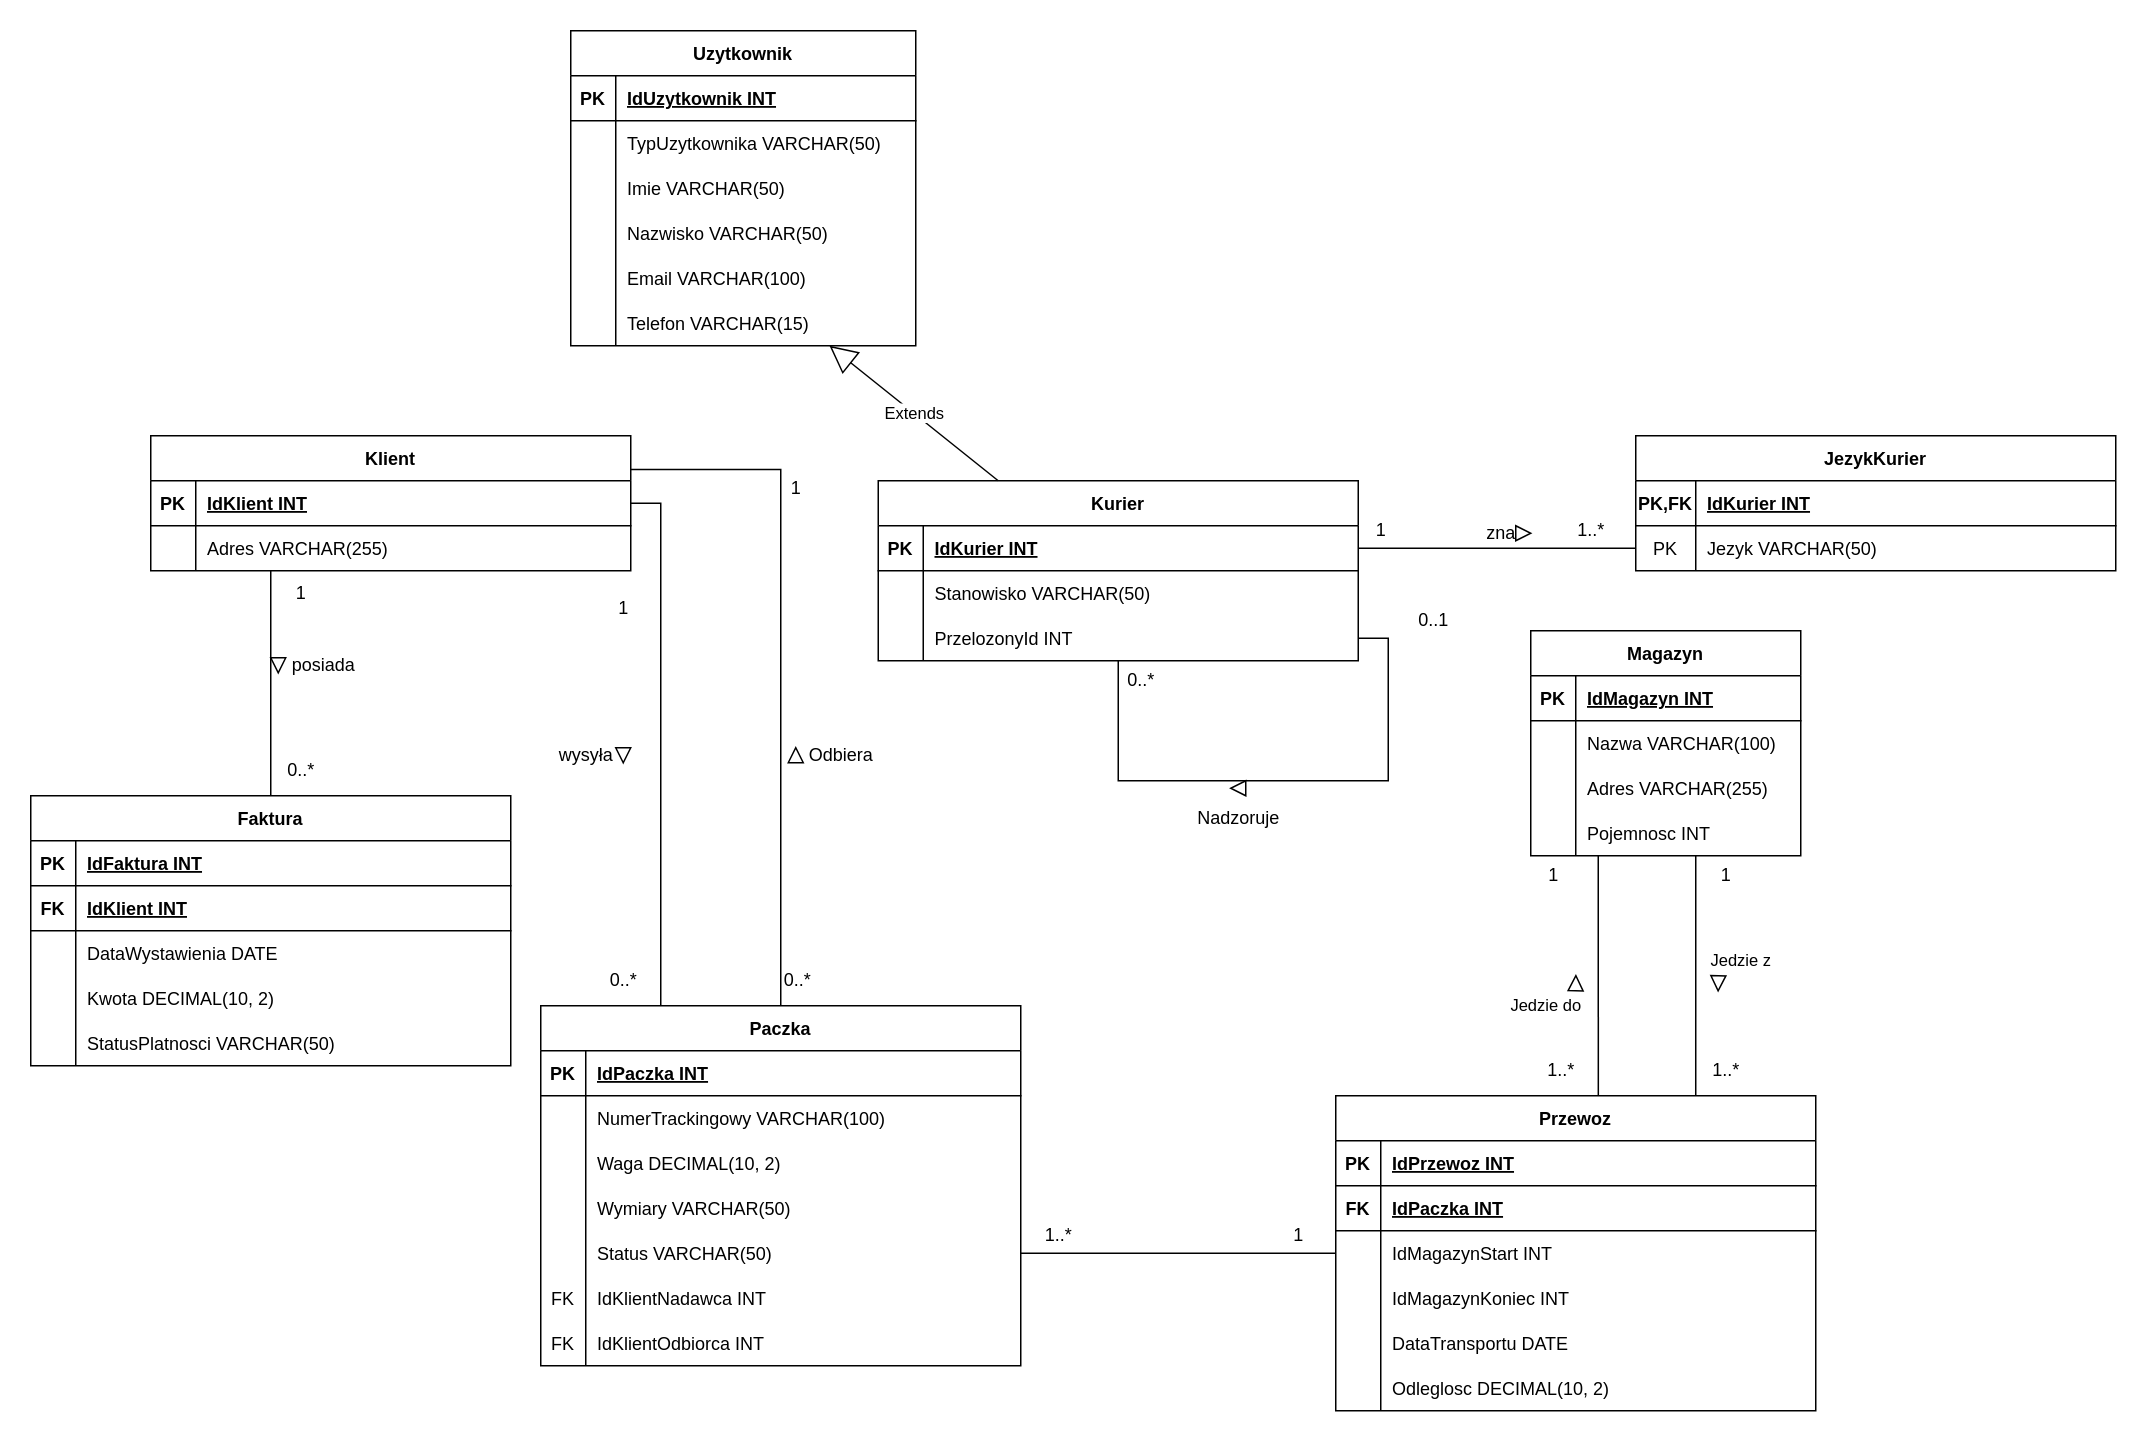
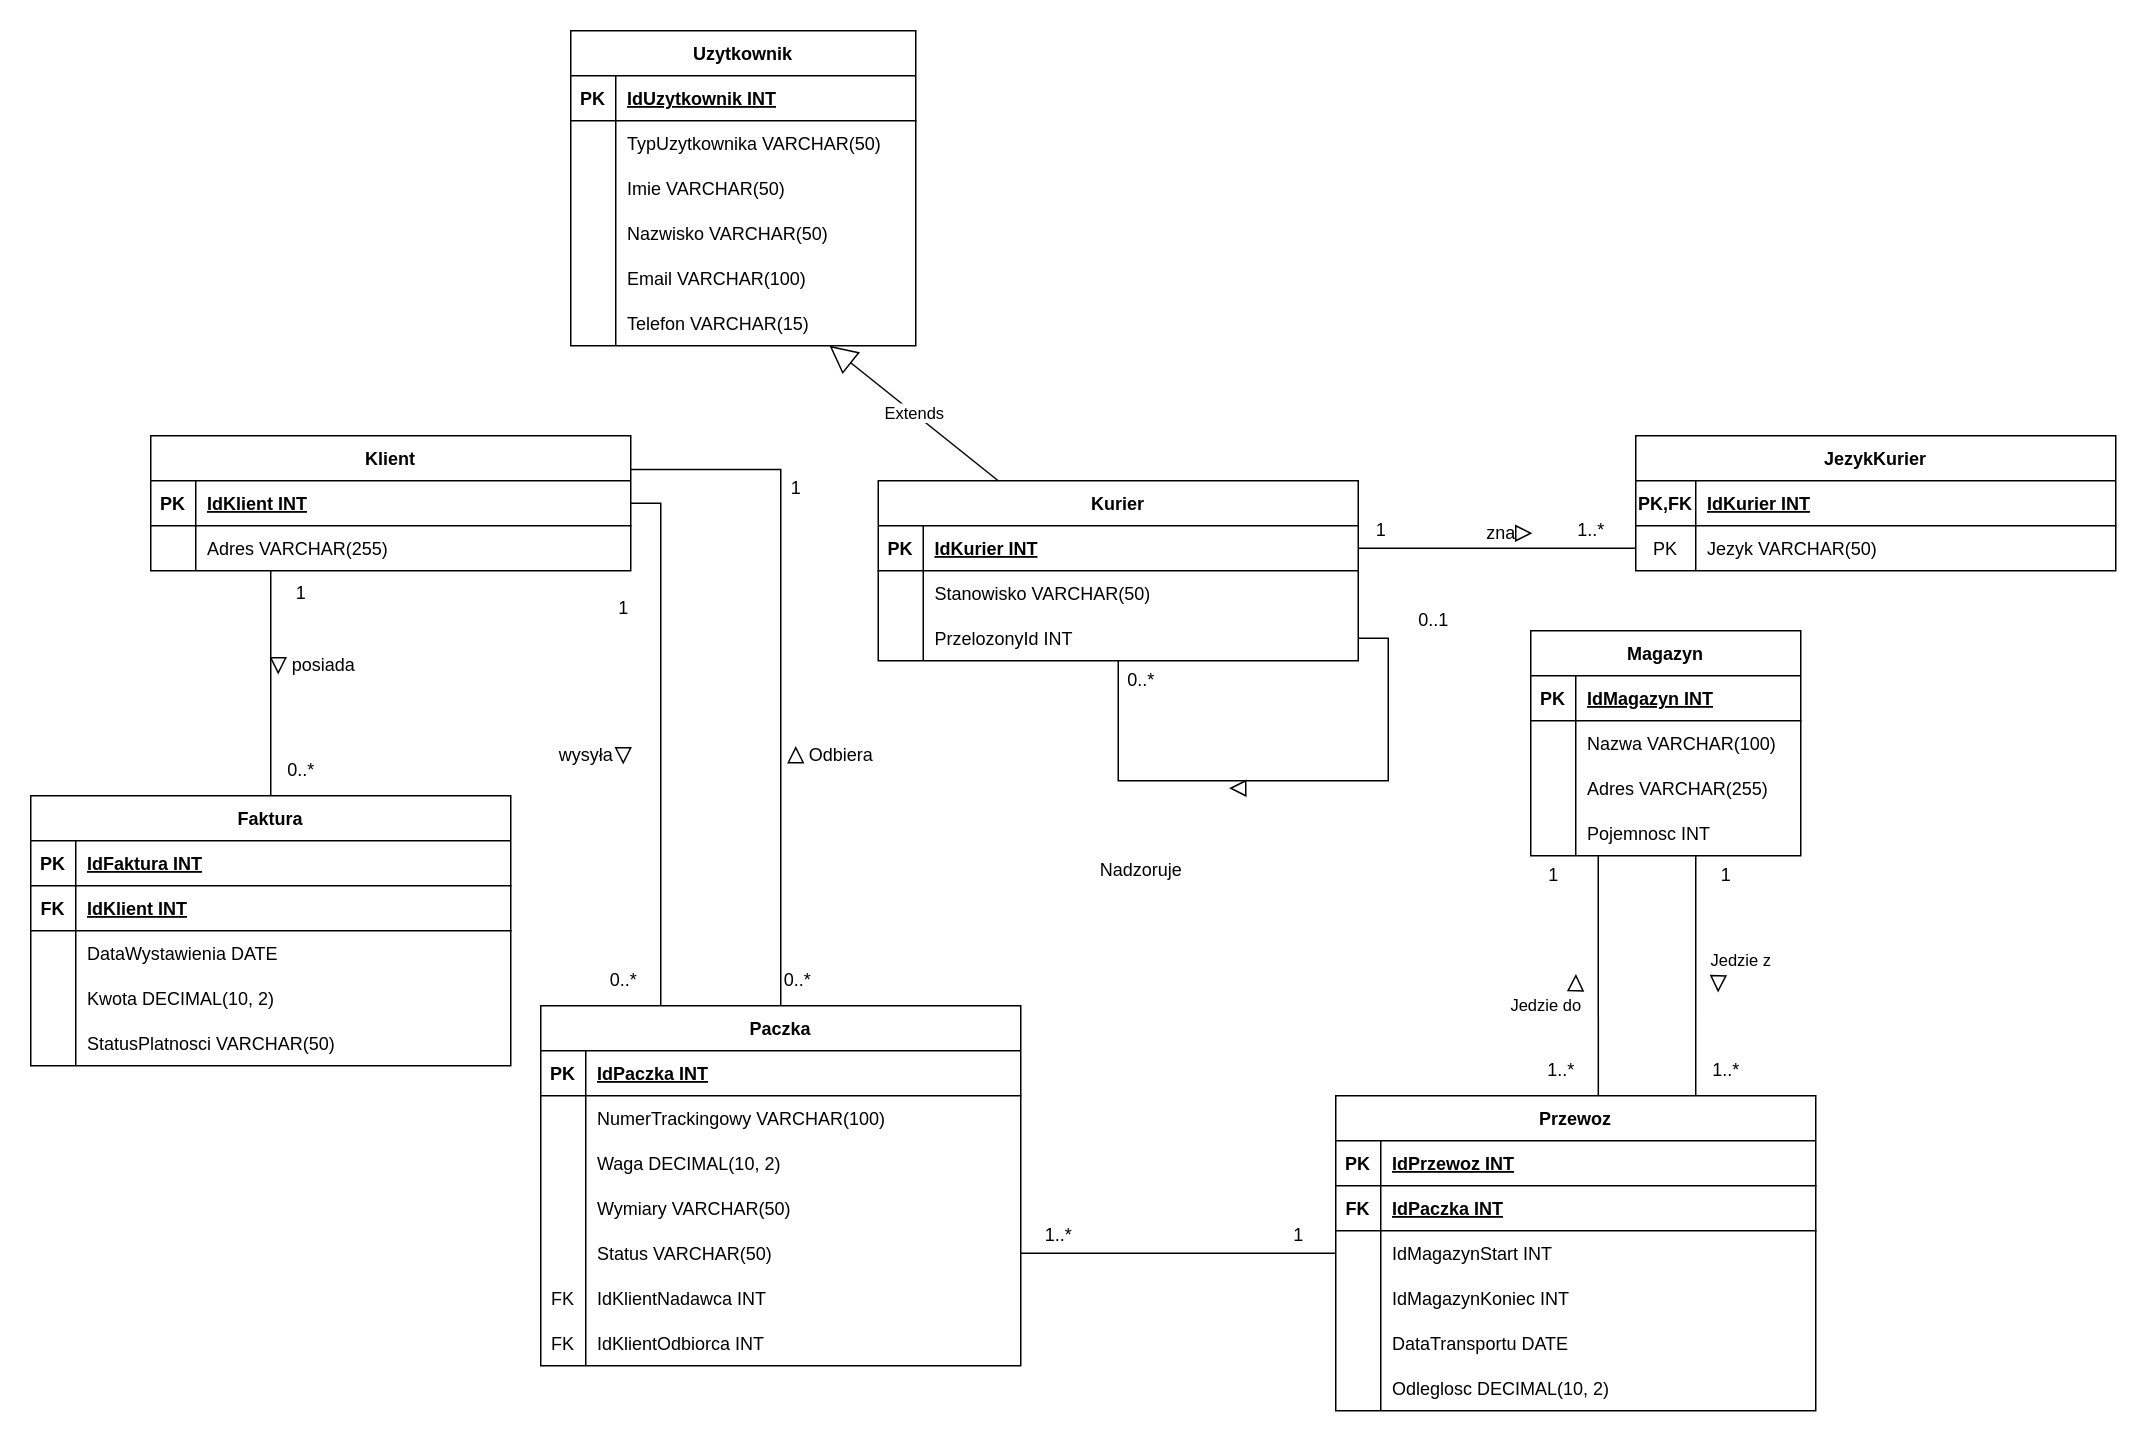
node "Nadzoruje": moved (1238, 818) -> (1141, 871)
